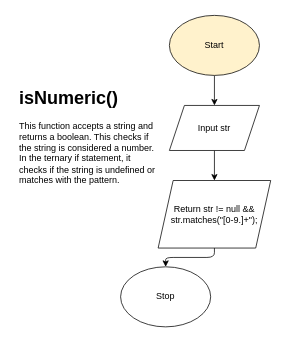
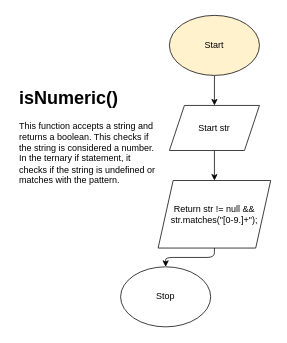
node "Input str": label "Input str" -> "Start str"
